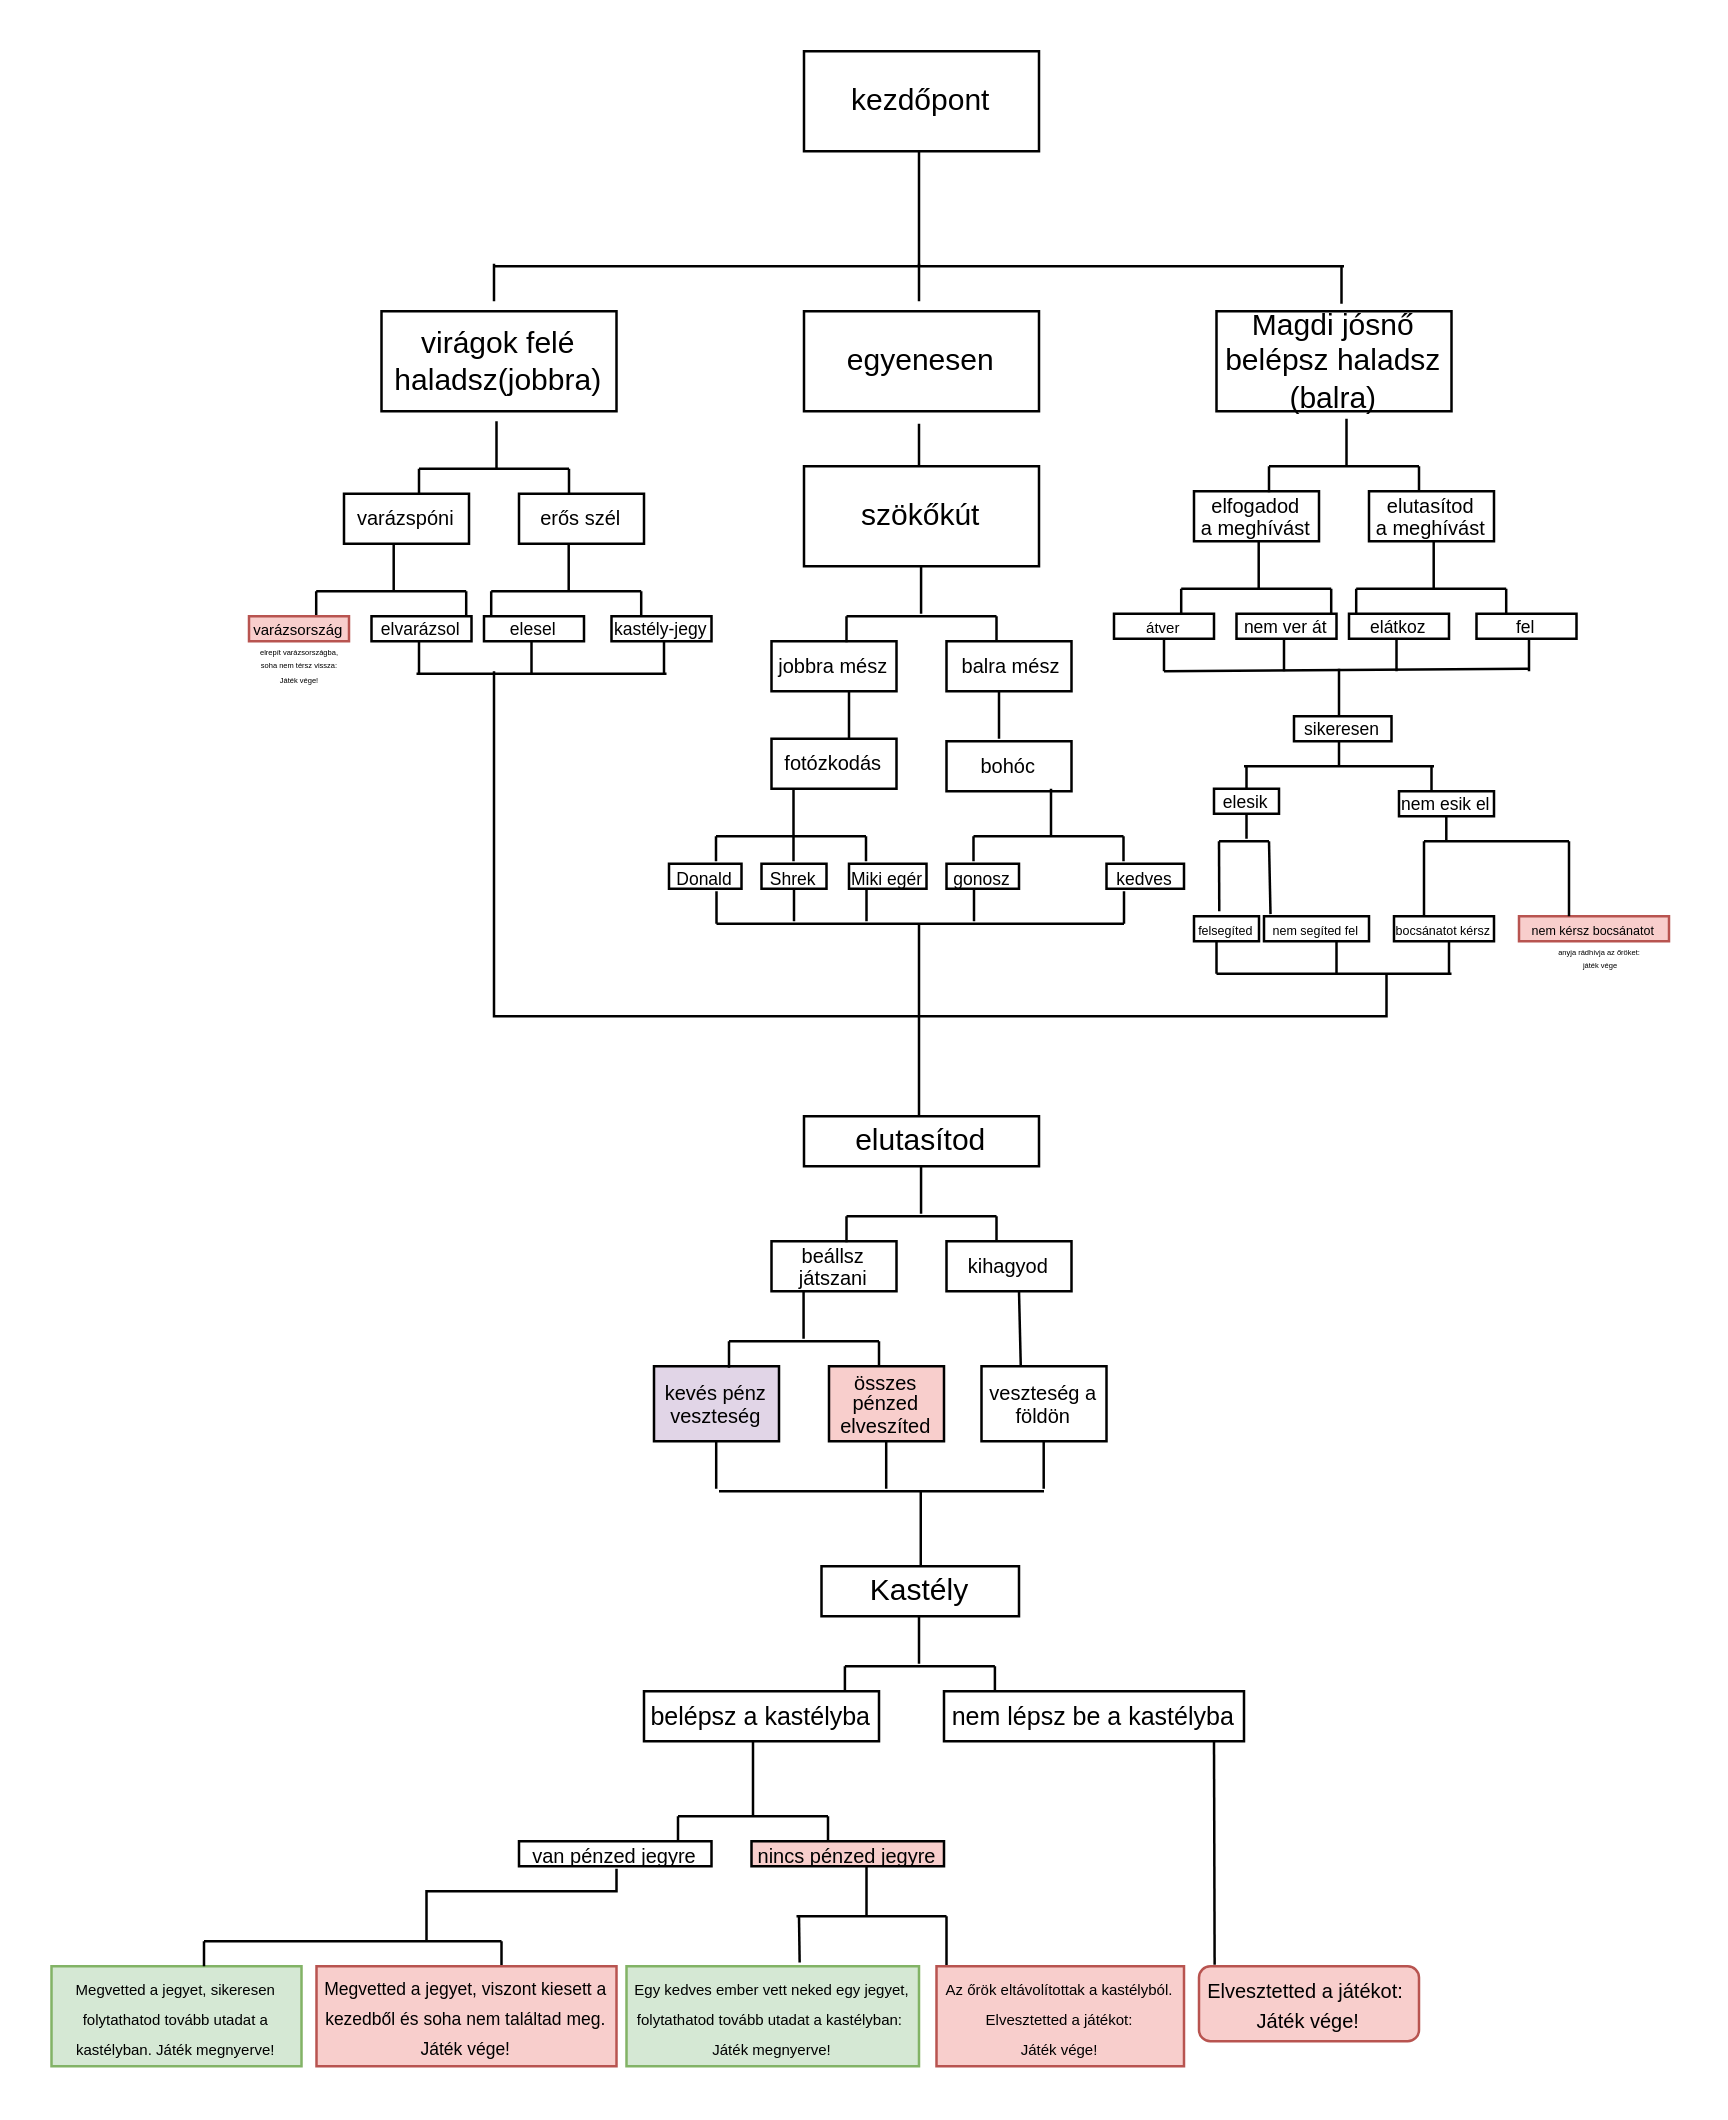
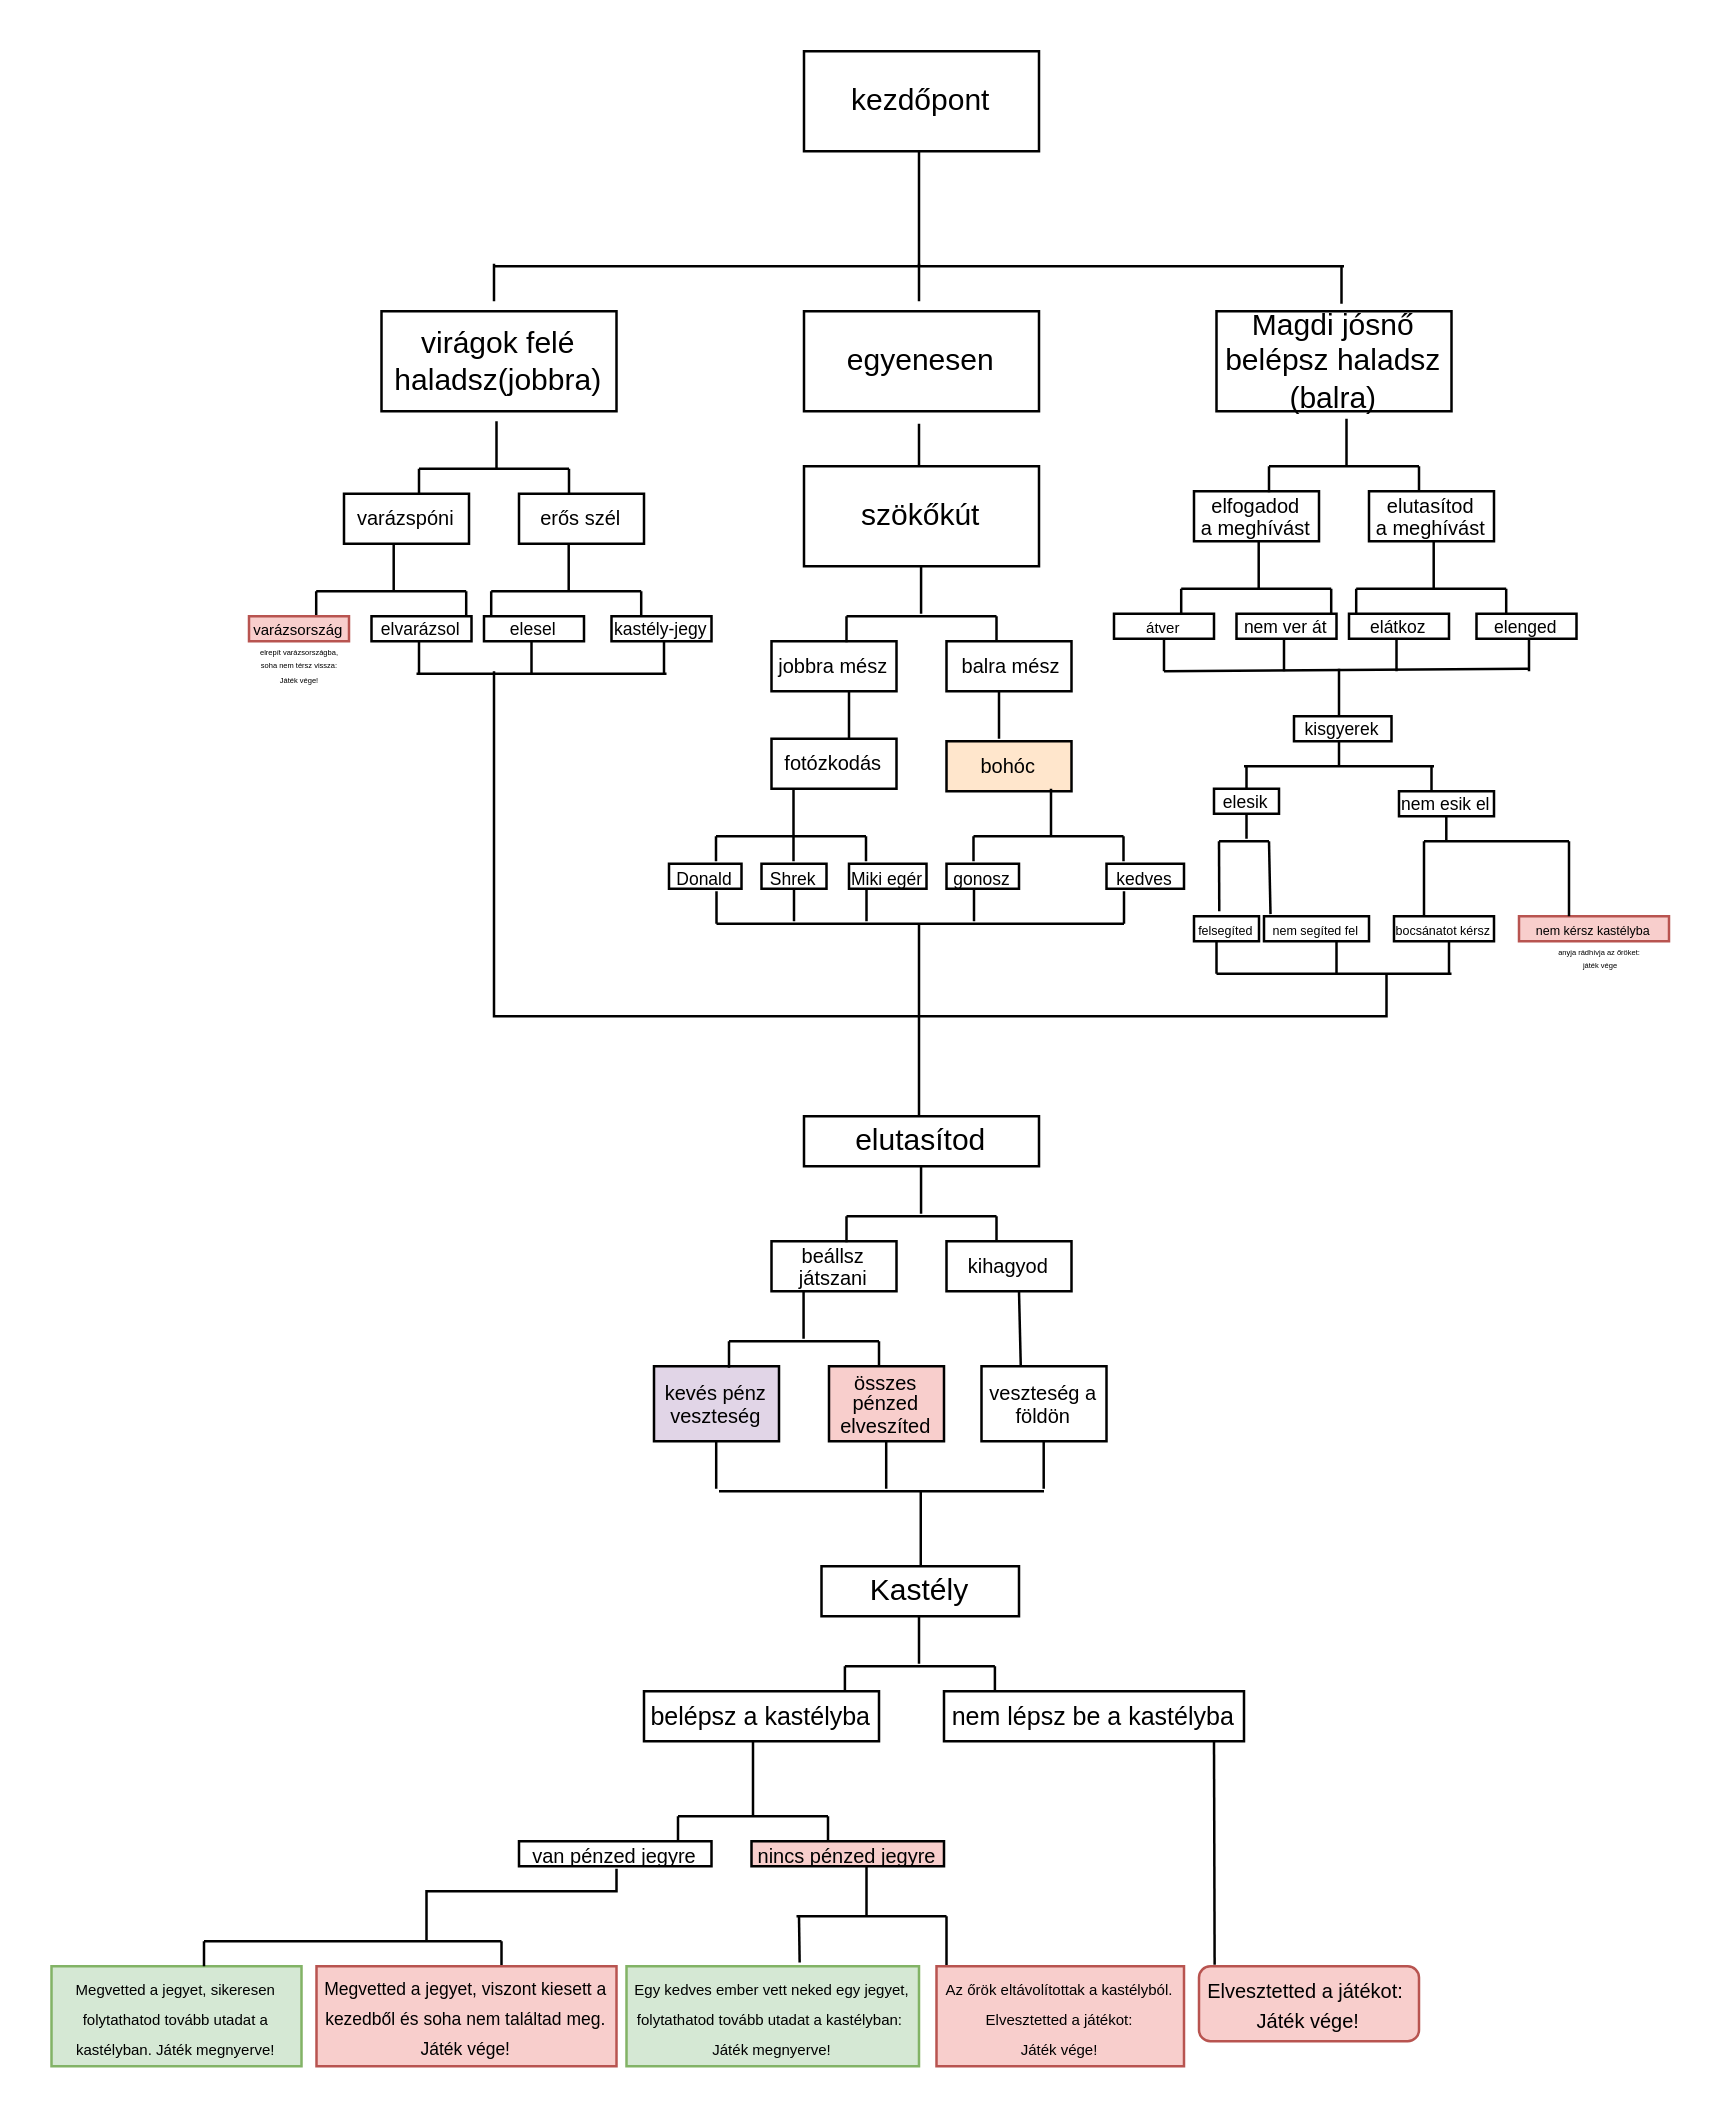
node "fel": label "fel" -> "elenged"
node "sikeresen": label "sikeresen" -> "kisgyerek"
node "bohóc": fillcolor #ffffff -> #ffe6cc
node "nem kérsz bocsánatot": label "nem kérsz bocsánatot" -> "nem kérsz kastélyba"
